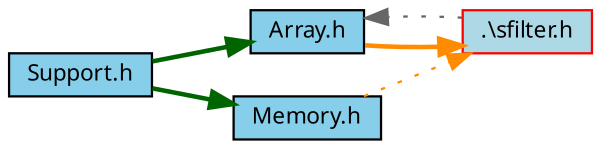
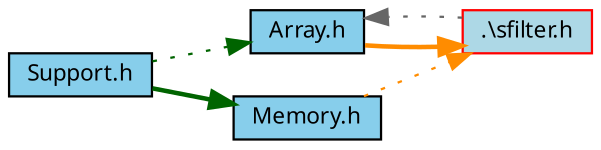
edge "Support.h" -> "Array.h": style bold -> dotted
